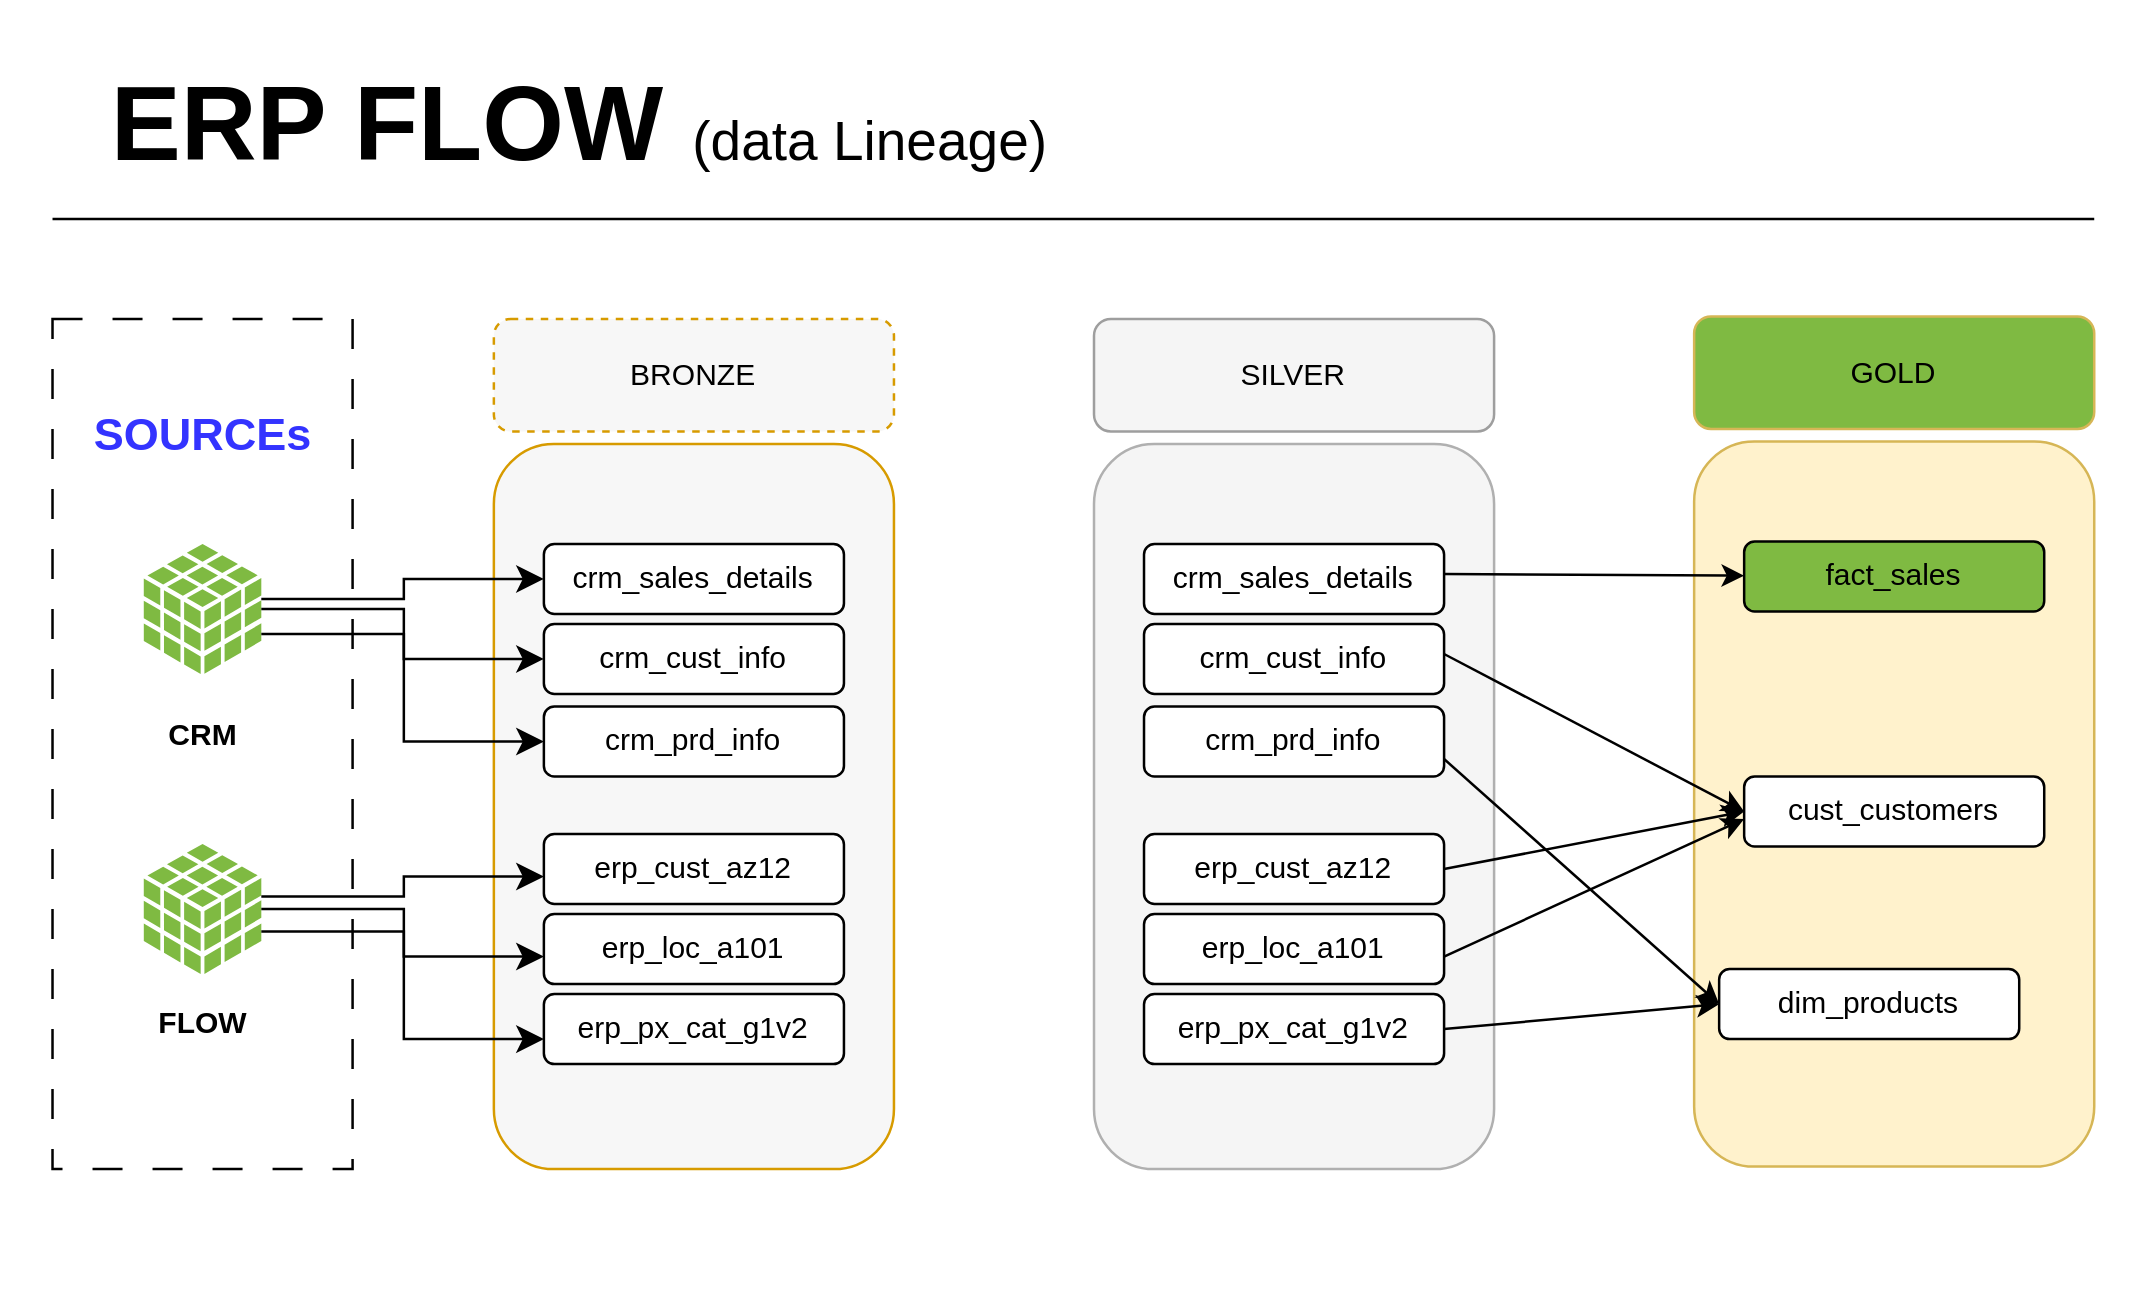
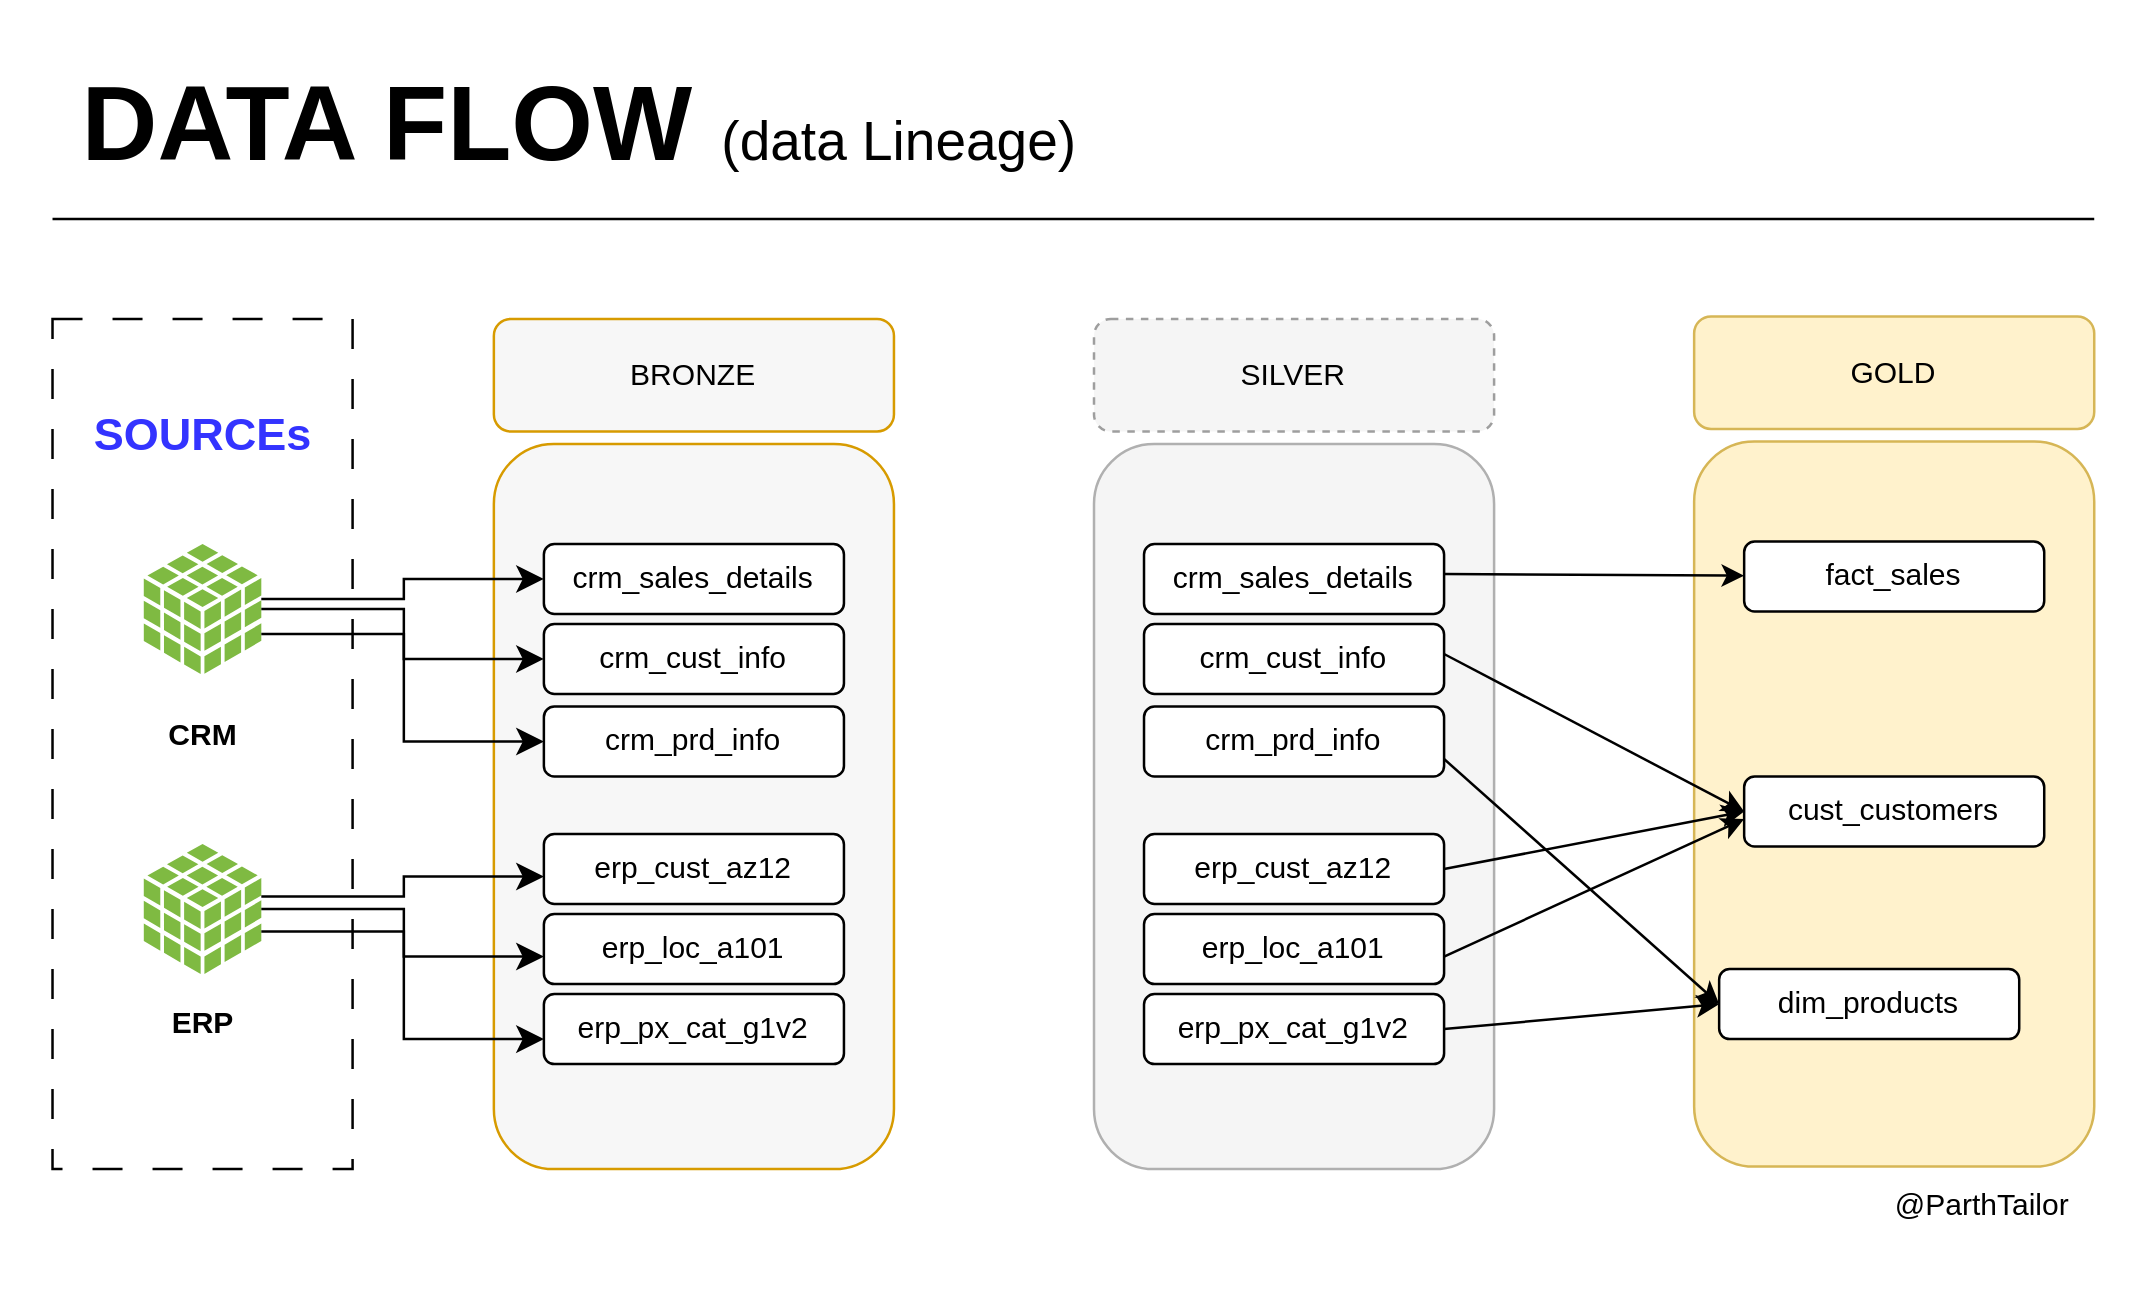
node "ERP FLOW (data Lineage)": label "ERP FLOW (data Lineage)" -> "DATA FLOW (data Lineage)"
node "GOLD": fillcolor #7fba42 -> #fff2cc
node "BRONZE": style dashed -> solid
node "SILVER": style solid -> dashed
node "fact_sales": fillcolor #7fba42 -> #ffffff
node "SOURCEs CRM FLOW": label "SOURCEs CRM FLOW" -> "SOURCEs CRM ERP"
node "@ParthTailor": added
